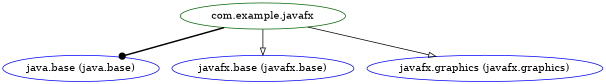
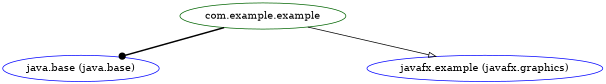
node "com.example.javafx": label "com.example.javafx" -> "com.example.example"
node "javafx.base (javafx.base)": removed
node "javafx.graphics (javafx.graphics)": label "javafx.graphics (javafx.graphics)" -> "javafx.example (javafx.graphics)"
